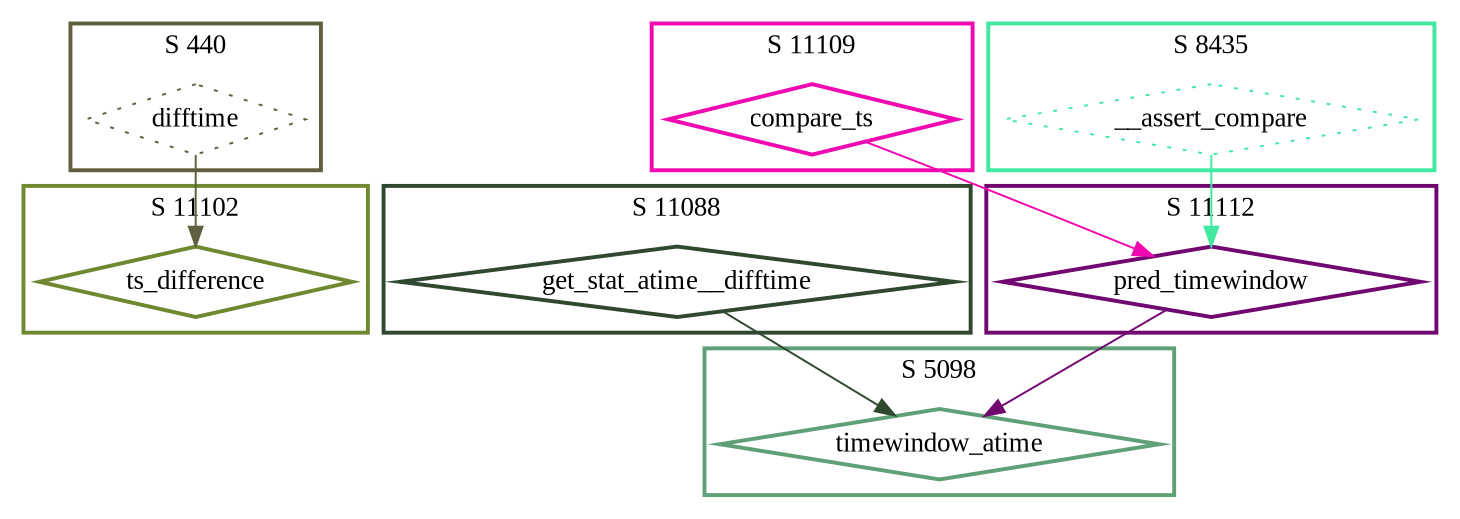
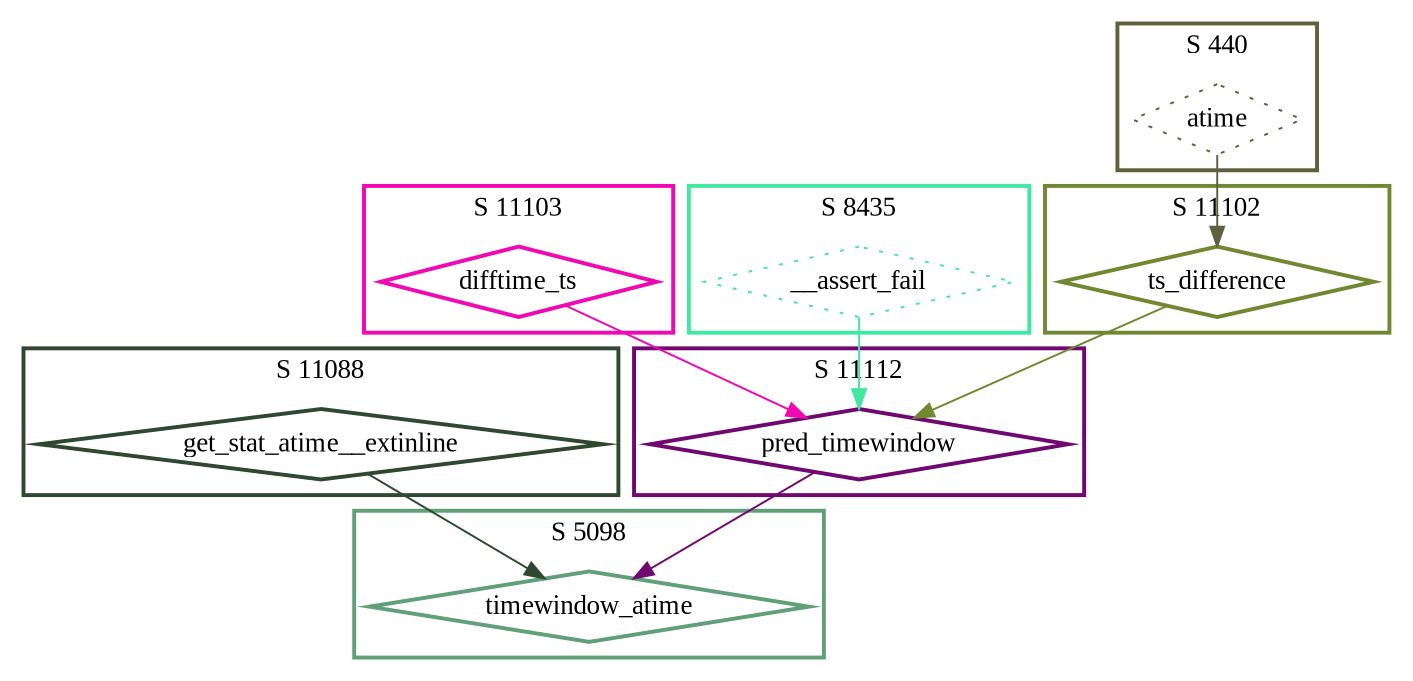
cluster "S 11109": label "S 11109" -> "S 11103"
node "difftime": label "difftime" -> "atime"
node "compare_ts": label "compare_ts" -> "difftime_ts"
node "__assert_compare": label "__assert_compare" -> "__assert_fail"
node "get_stat_atime__difftime": label "get_stat_atime__difftime" -> "get_stat_atime__extinline"
edge "ts_difference" -> "pred_timewindow": added
